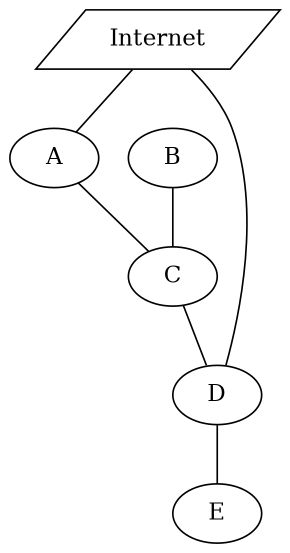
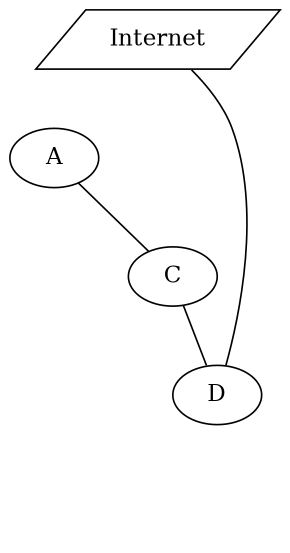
edge "Internet" -- "A": removed
node "B": removed
node "E": removed
